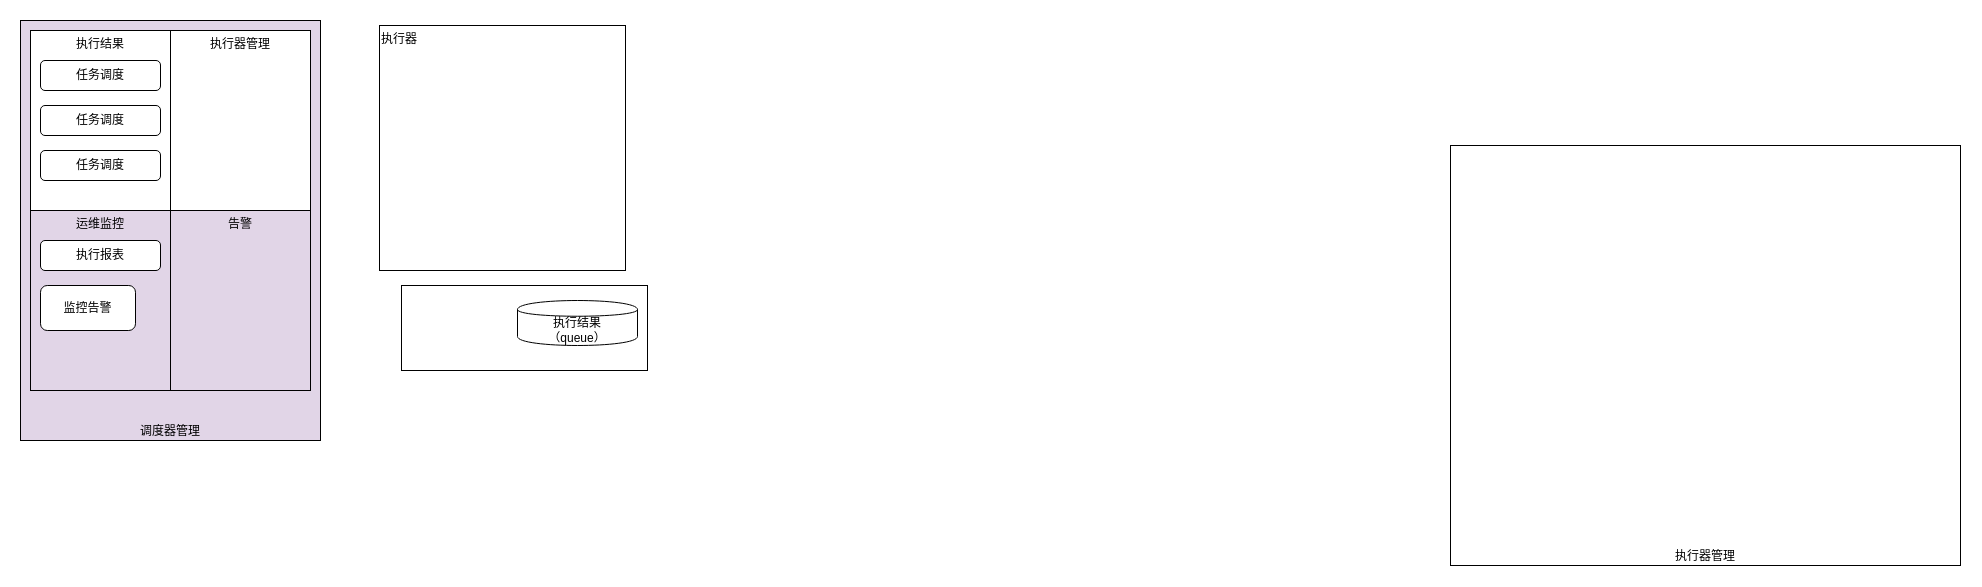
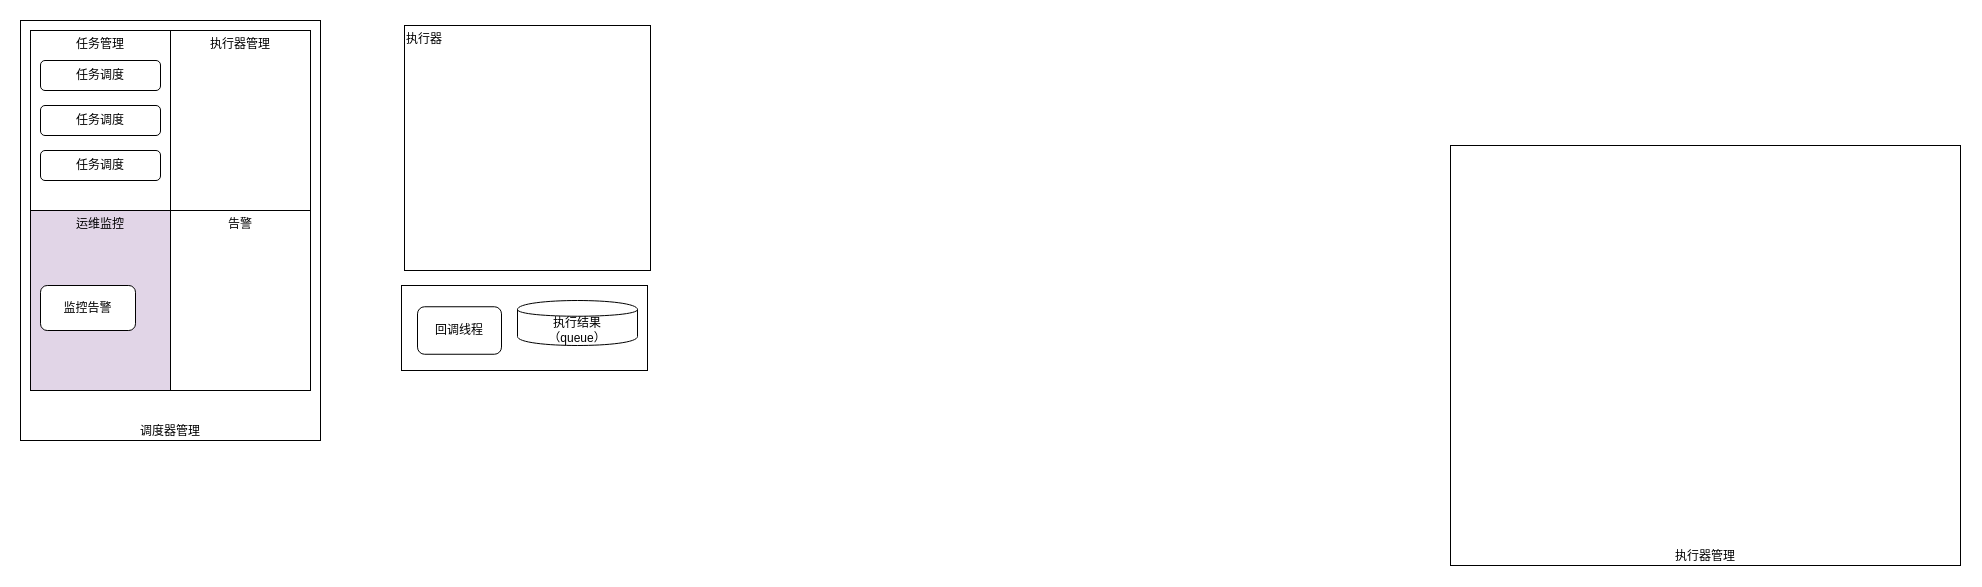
node "执行结果": label "执行结果" -> "任务管理"
node "执行器": moved (503, 148) -> (528, 148)
node "执行报表": removed
node "告警": fillcolor #e1d5e7 -> #ffffff
node "回调线程": added
node "调度器管理": fillcolor #e1d5e7 -> #ffffff
